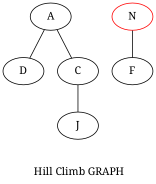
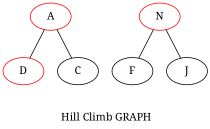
node "A": color black -> red
node "D": color black -> red
edge "C" -- "J": now "N" -- "J"
